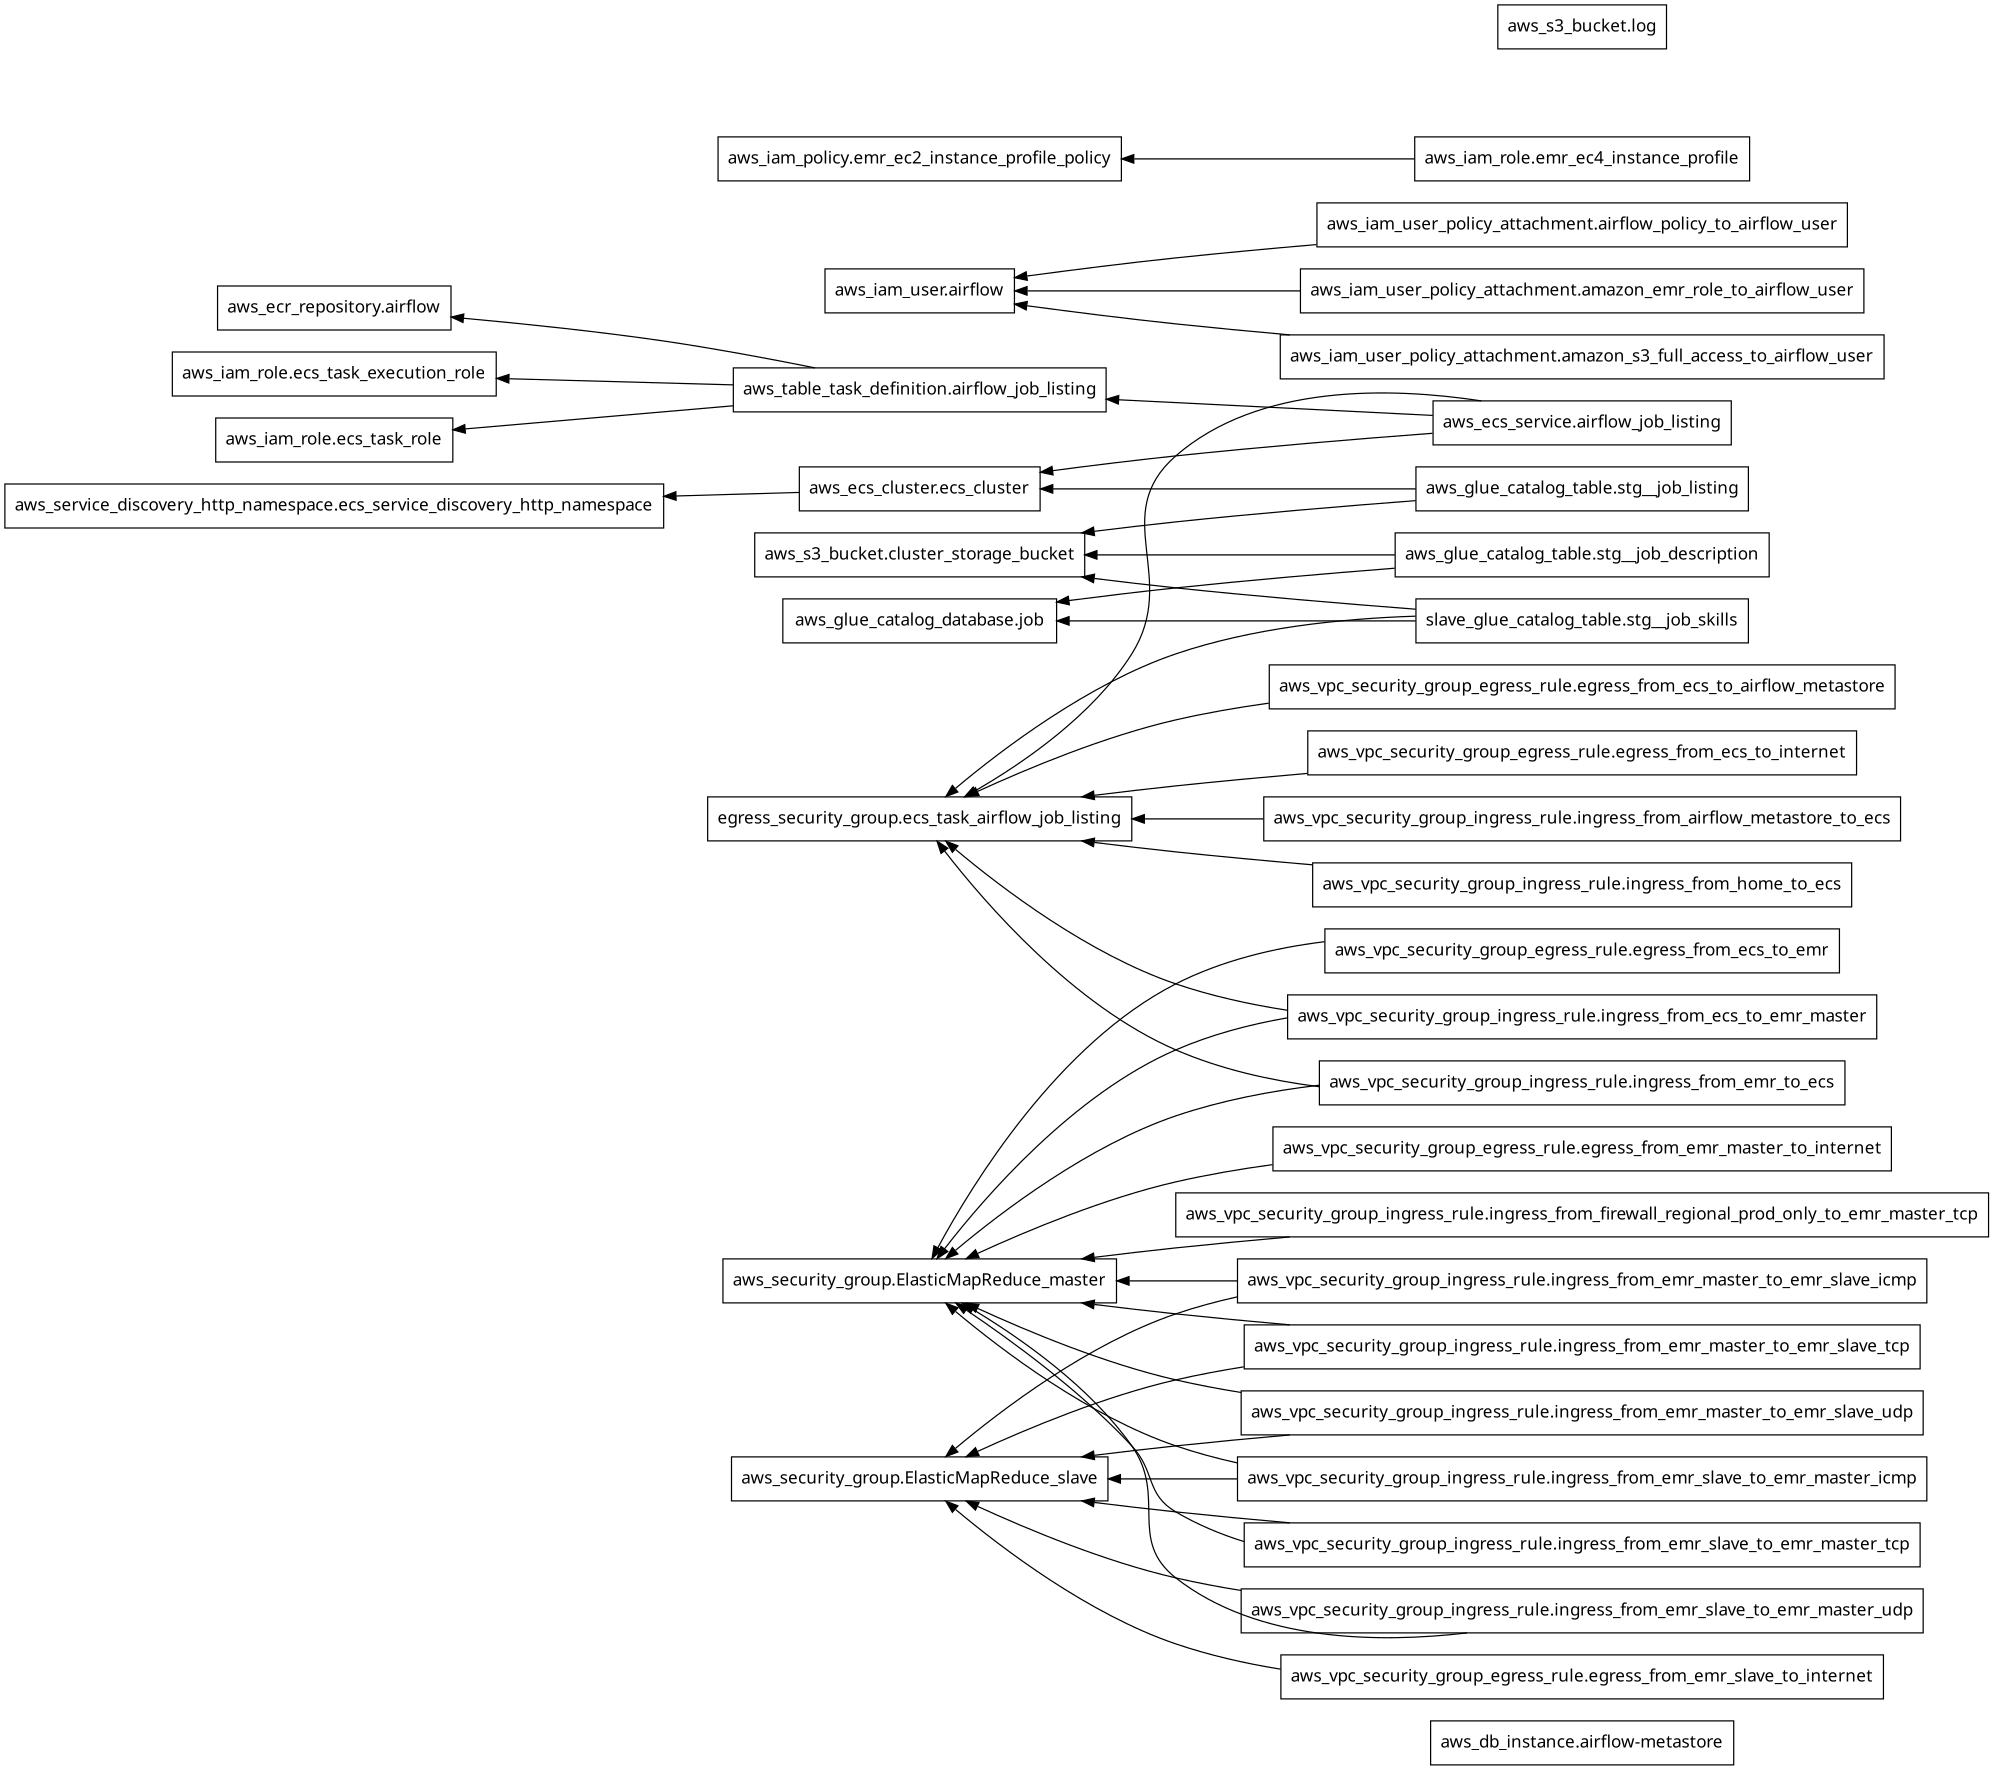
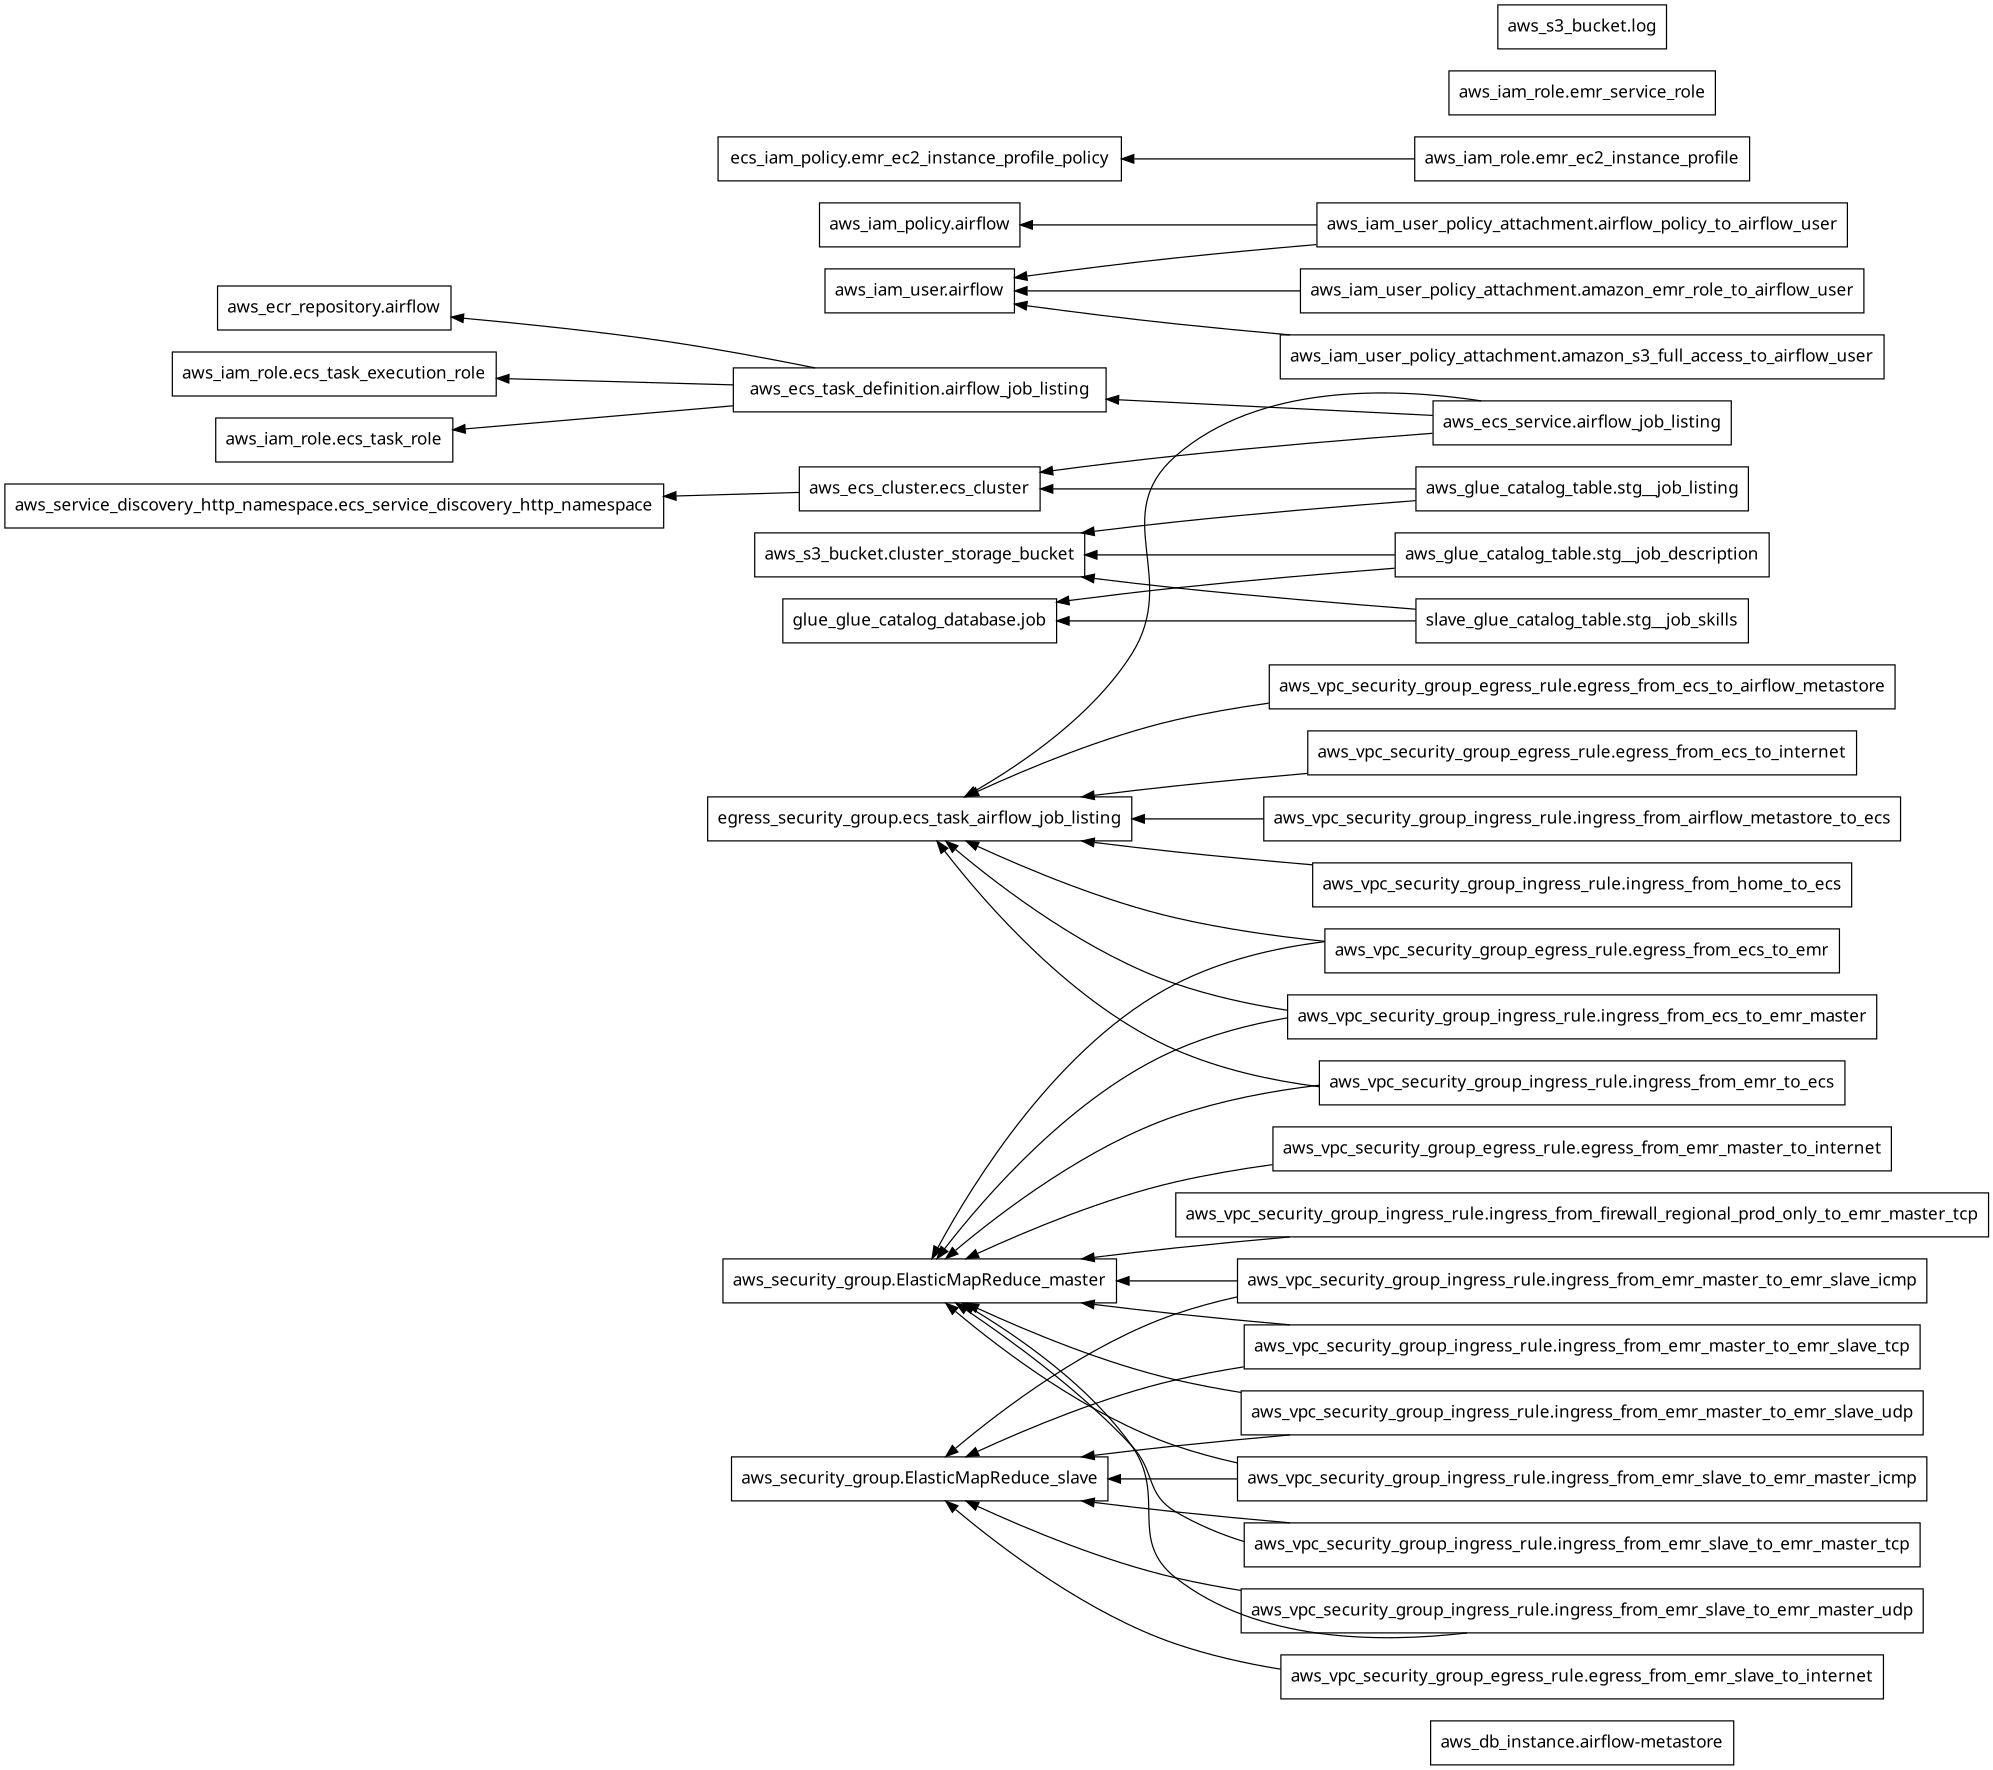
node "aws_iam_role.emr_service_role": added
node "aws_iam_policy.emr_ec2_instance_profile_policy": label "aws_iam_policy.emr_ec2_instance_profile_policy" -> "ecs_iam_policy.emr_ec2_instance_profile_policy"
node "aws_iam_role.emr_ec4_instance_profile": label "aws_iam_role.emr_ec4_instance_profile" -> "aws_iam_role.emr_ec2_instance_profile"
node "aws_iam_policy.airflow": added
node "aws_table_task_definition.airflow_job_listing": label "aws_table_task_definition.airflow_job_listing" -> "aws_ecs_task_definition.airflow_job_listing"
node "aws_glue_catalog_database.job": label "aws_glue_catalog_database.job" -> "glue_glue_catalog_database.job"
edge "slave_glue_catalog_table.stg__job_skills" -> "egress_security_group.ecs_task_airflow_job_listing": now "aws_vpc_security_group_egress_rule.egress_from_ecs_to_emr" -> "egress_security_group.ecs_task_airflow_job_listing"
